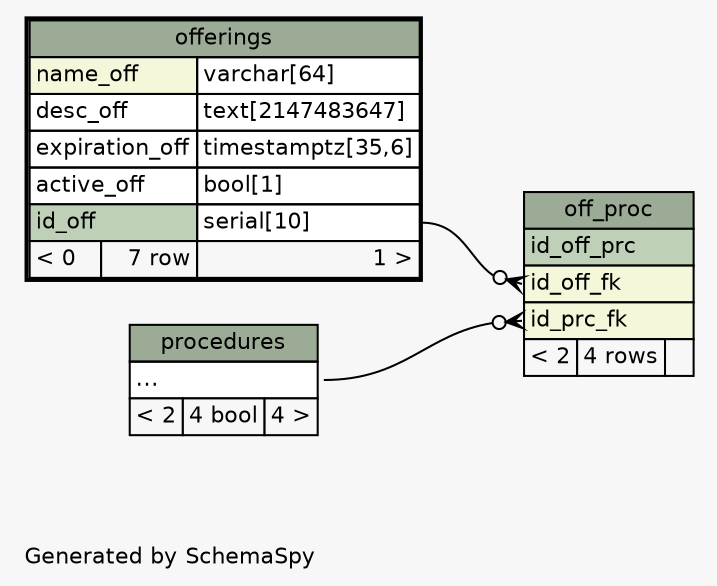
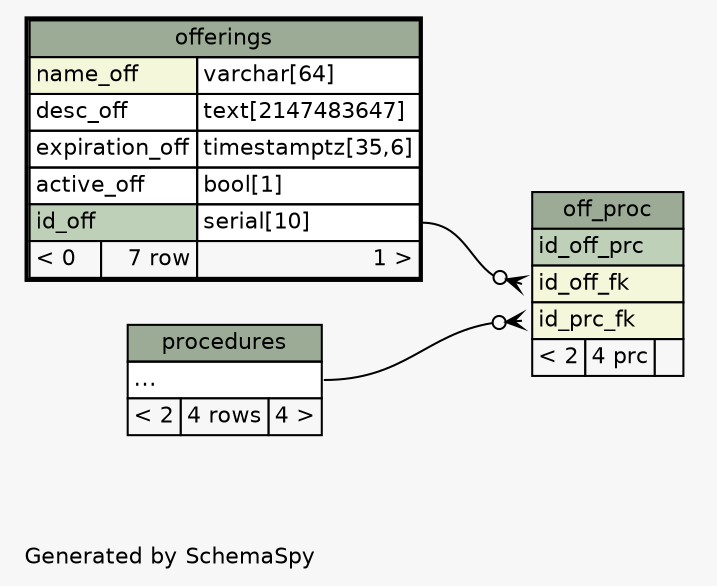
node "off_proc": text "4 rows" -> "4 prc"
node "procedures": text "4 bool" -> "4 rows"
